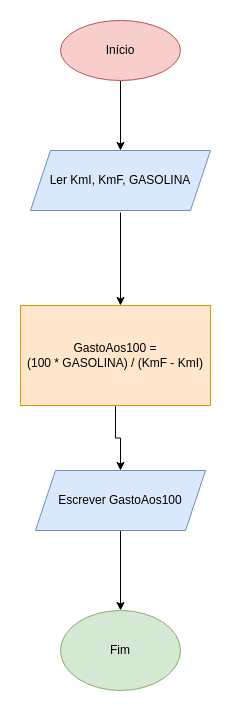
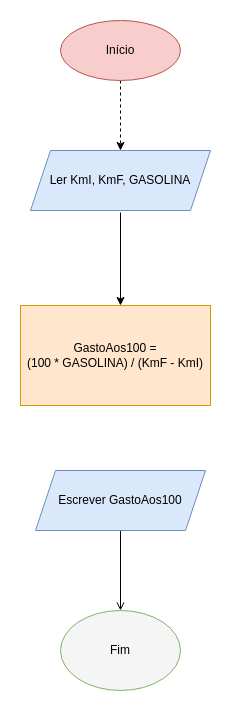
edge "Início" -> "Ler KmI, KmF, GASOLINA": style solid -> dashed
edge "GastoAos100 = (100 * GASOLINA) / (KmF - KmI)" -> "Escrever GastoAos100": removed
edge "Escrever GastoAos100" -> "Fim": arrowhead classic -> open
node "Fim": fillcolor #d5e8d4 -> #f5f5f5
